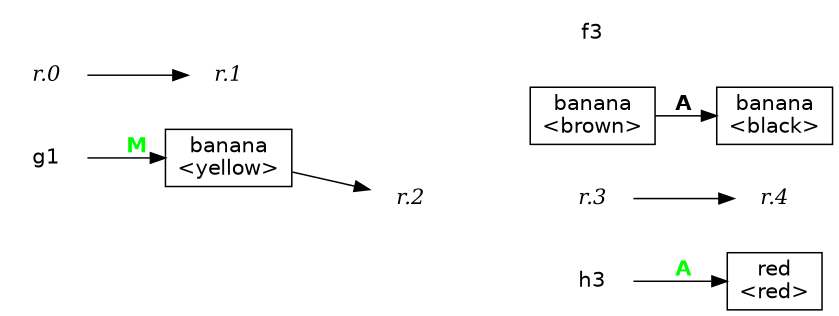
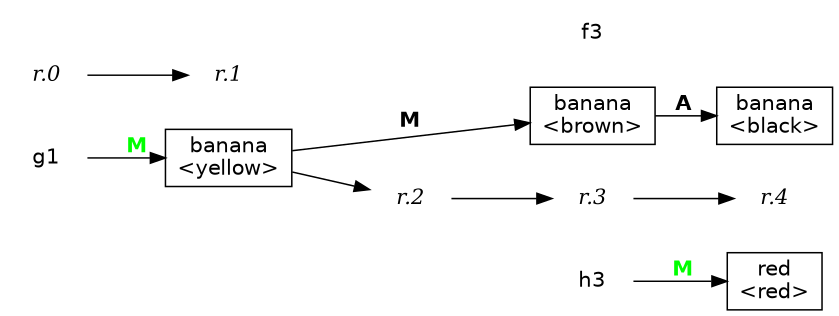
edge "banana <yellow>" -> "banana <brown>": added, label "M"
edge "r.2" -> "r.3": added
edge "h3" -> "red <red>": label "A" -> "M"
